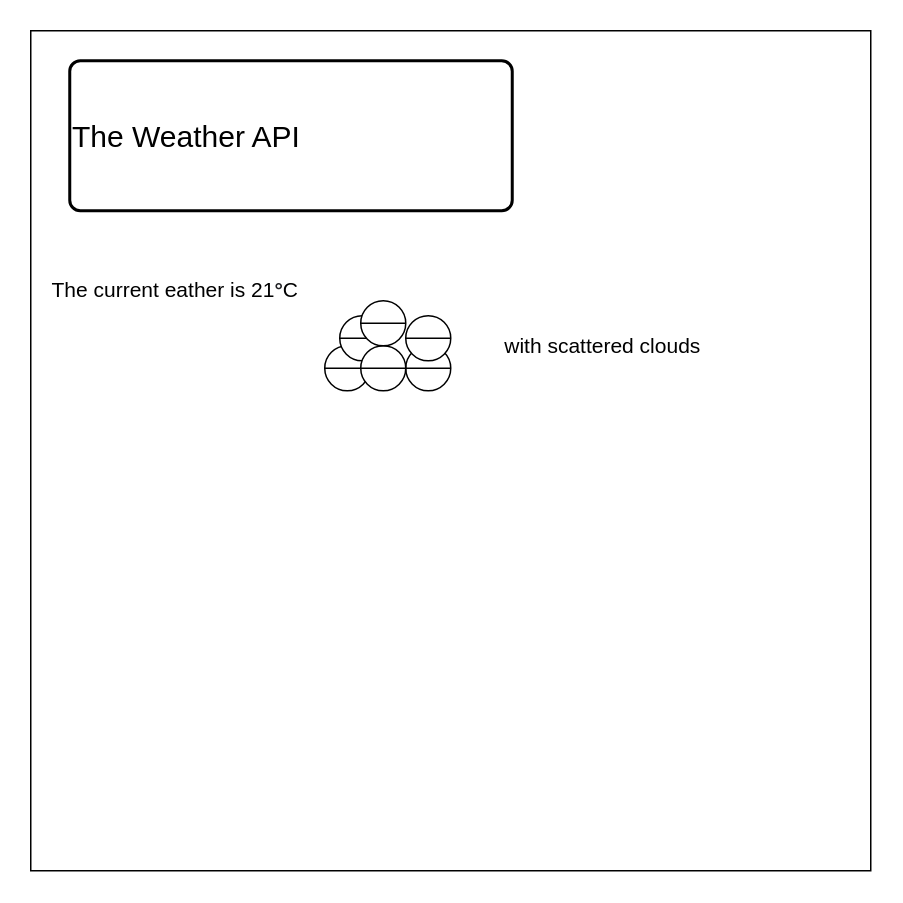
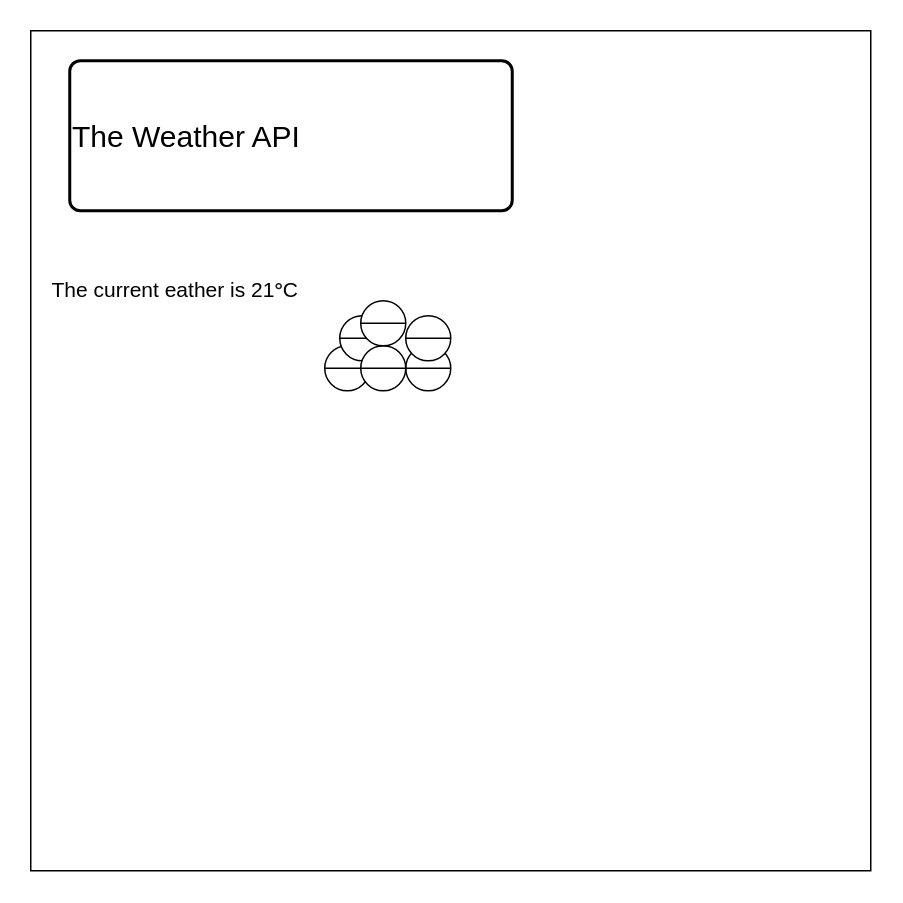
node "with scattered clouds": removed
